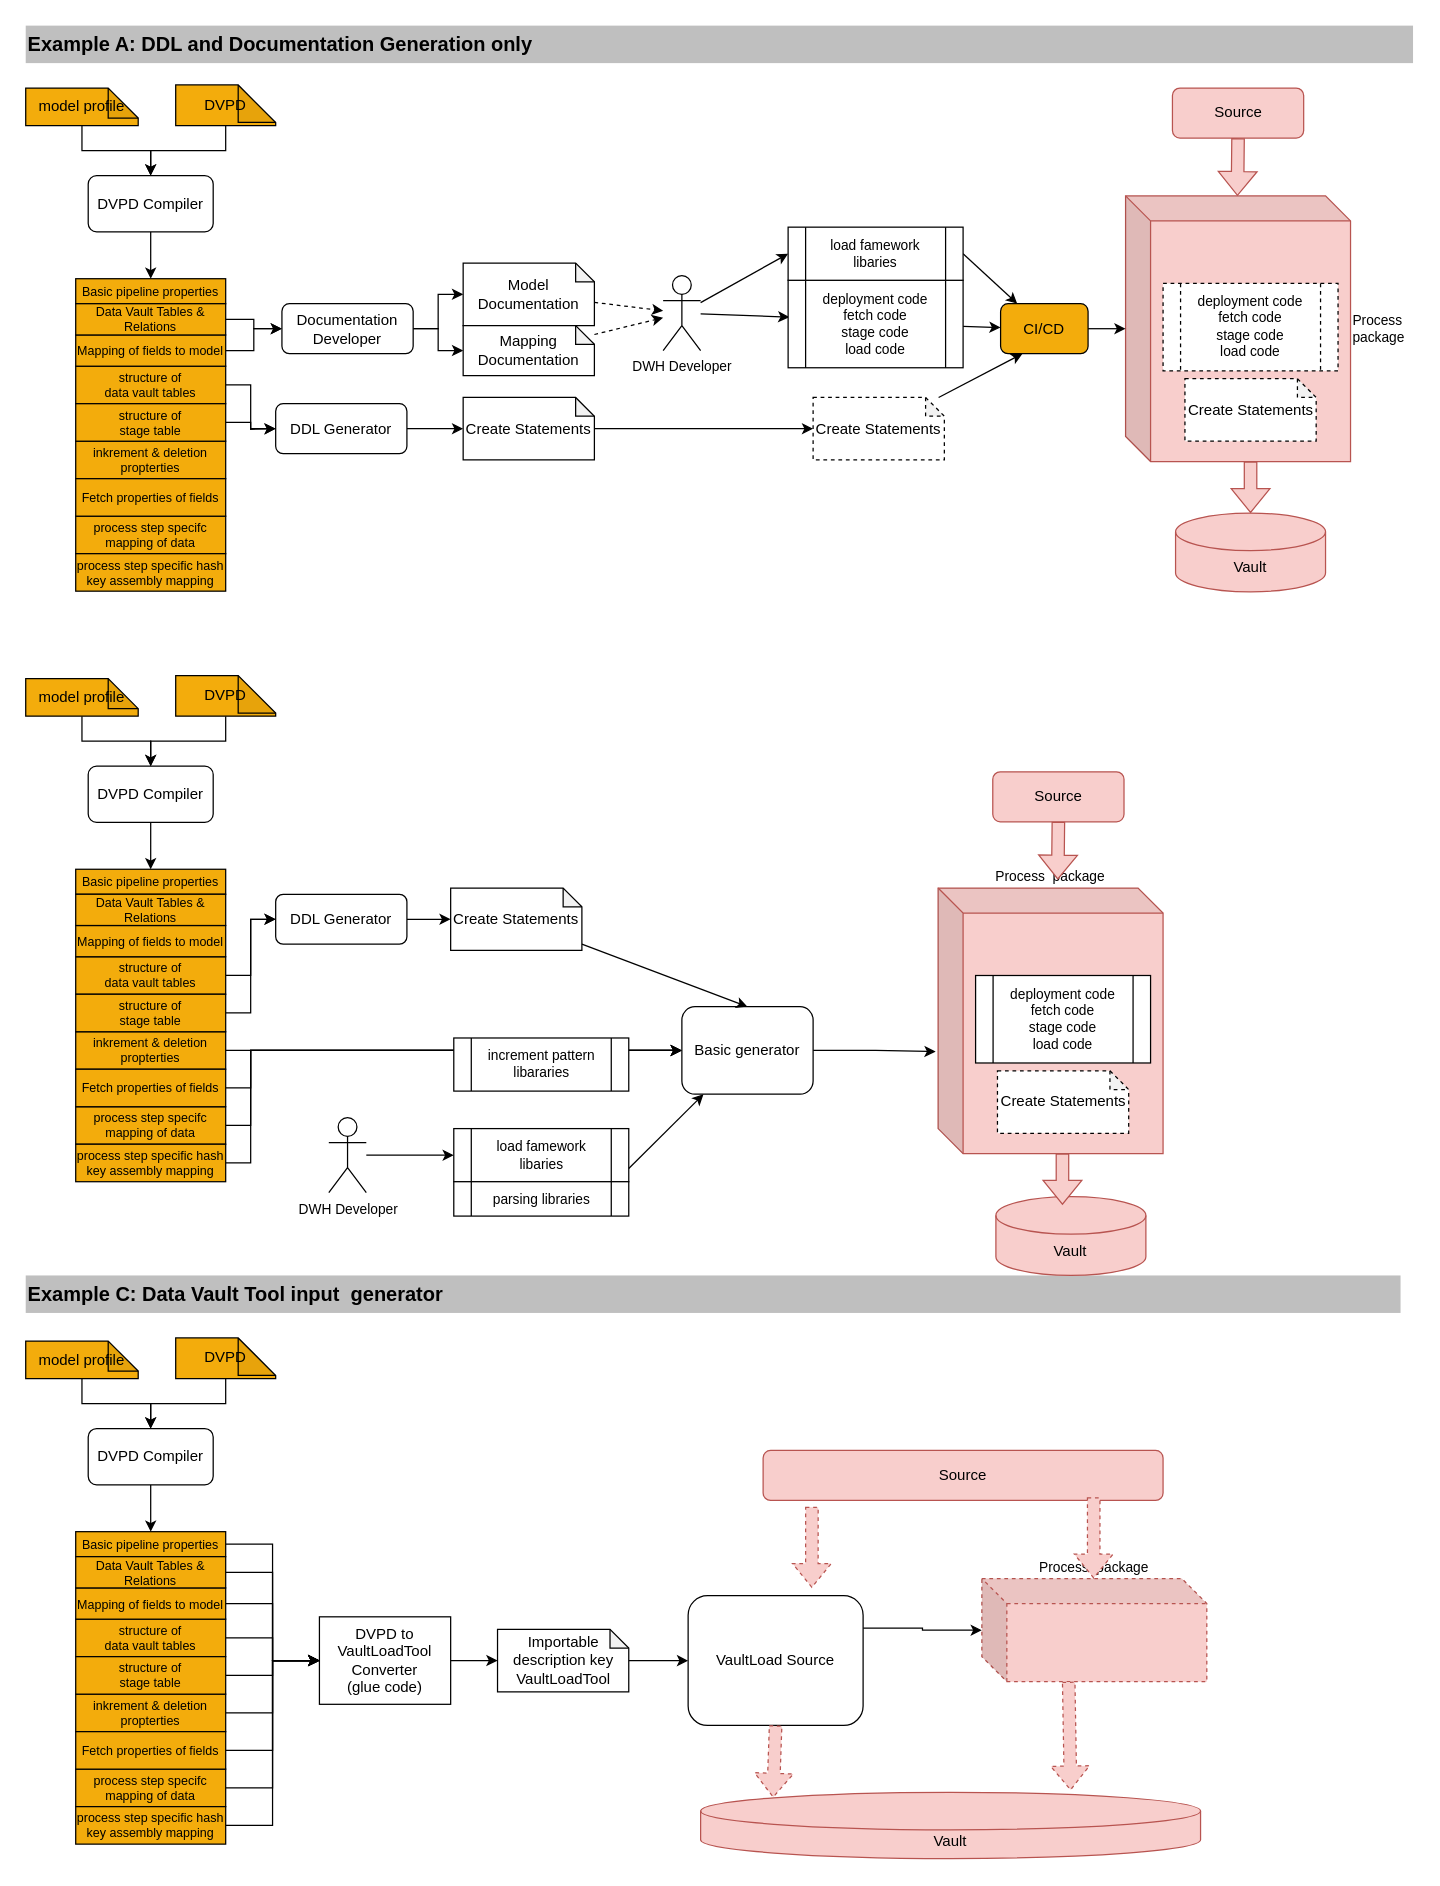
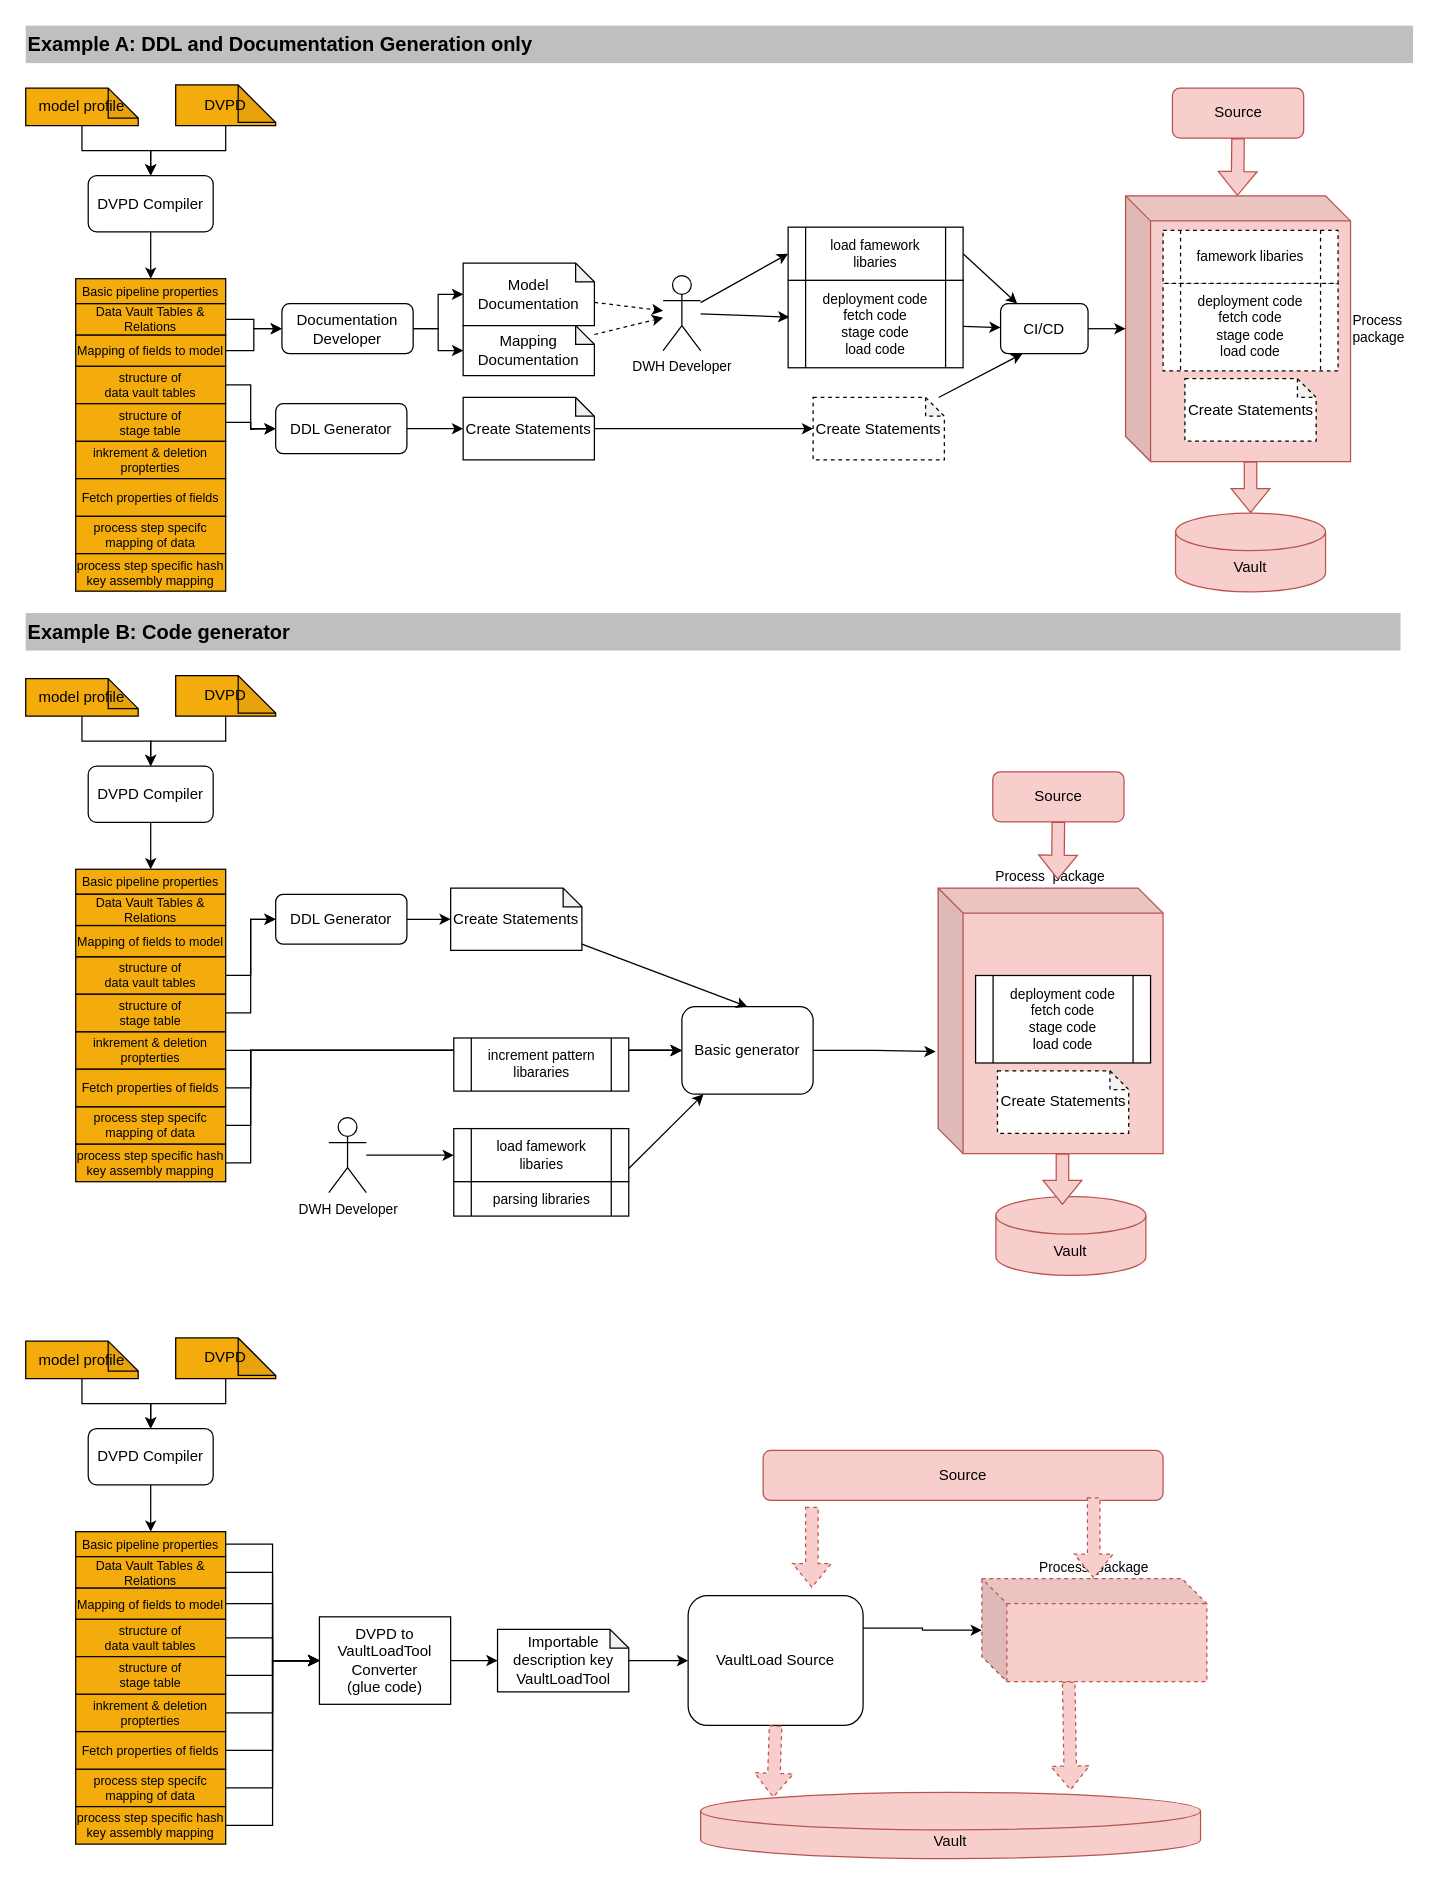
node "famework libaries": added
node "CI/CD": fillcolor #f3ac0c -> #ffffff
node "Example B: Code generator": added
node "Example C: Data Vault Tool input generator": removed
